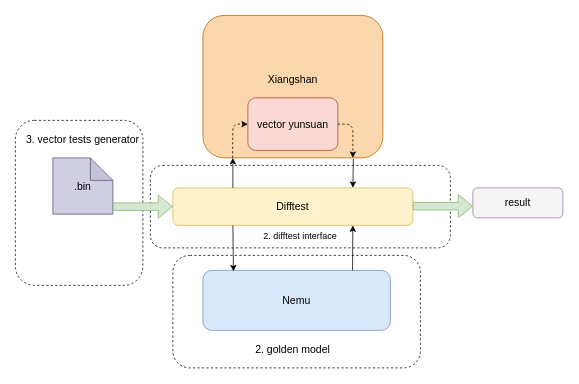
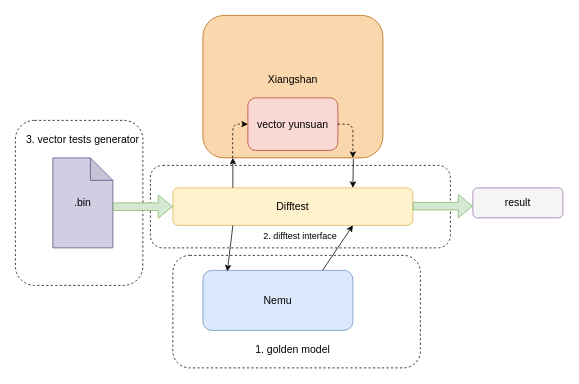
node ".bin": size 60x56 -> 60x90
node "Nemu": size 188x60 -> 150x60
node "2. golden model": label "2. golden model" -> "1. golden model"
